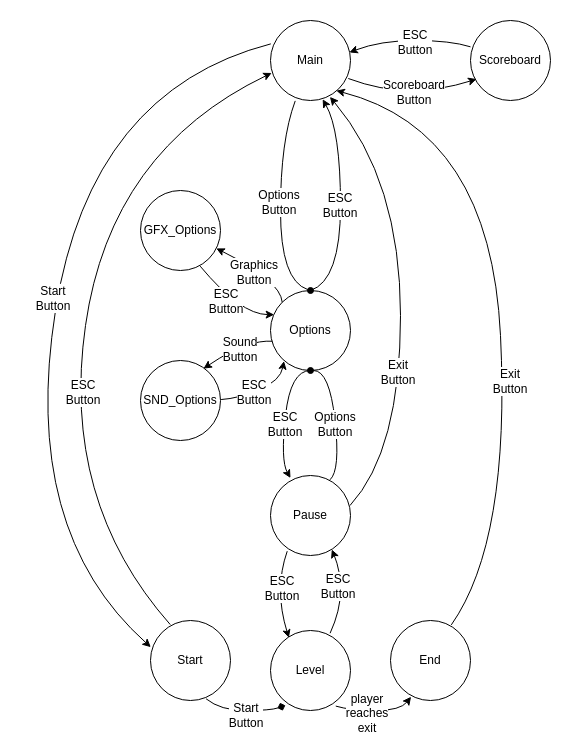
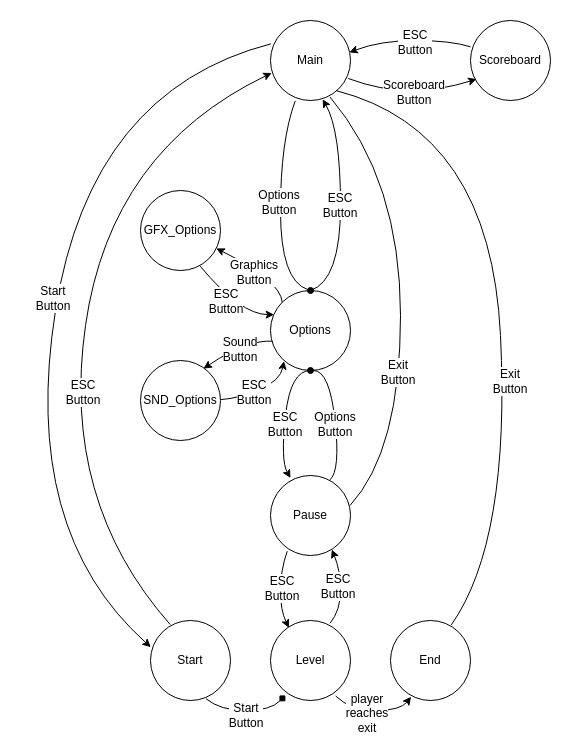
edge "End" -> "Main": arrowhead classic -> none
edge "Pause" -> "Main": arrowhead classic -> none
node "Level": moved (311, 671) -> (311, 661)
